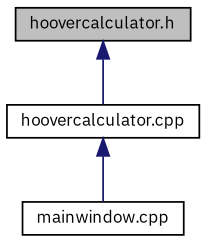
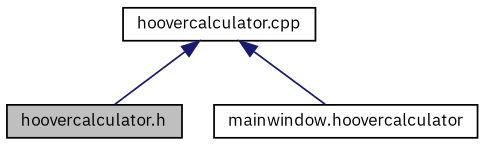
edge "hoovercalculator.cpp" -> "hoovercalculator.h": reversed
node "mainwindow.cpp": label "mainwindow.cpp" -> "mainwindow.hoovercalculator"
